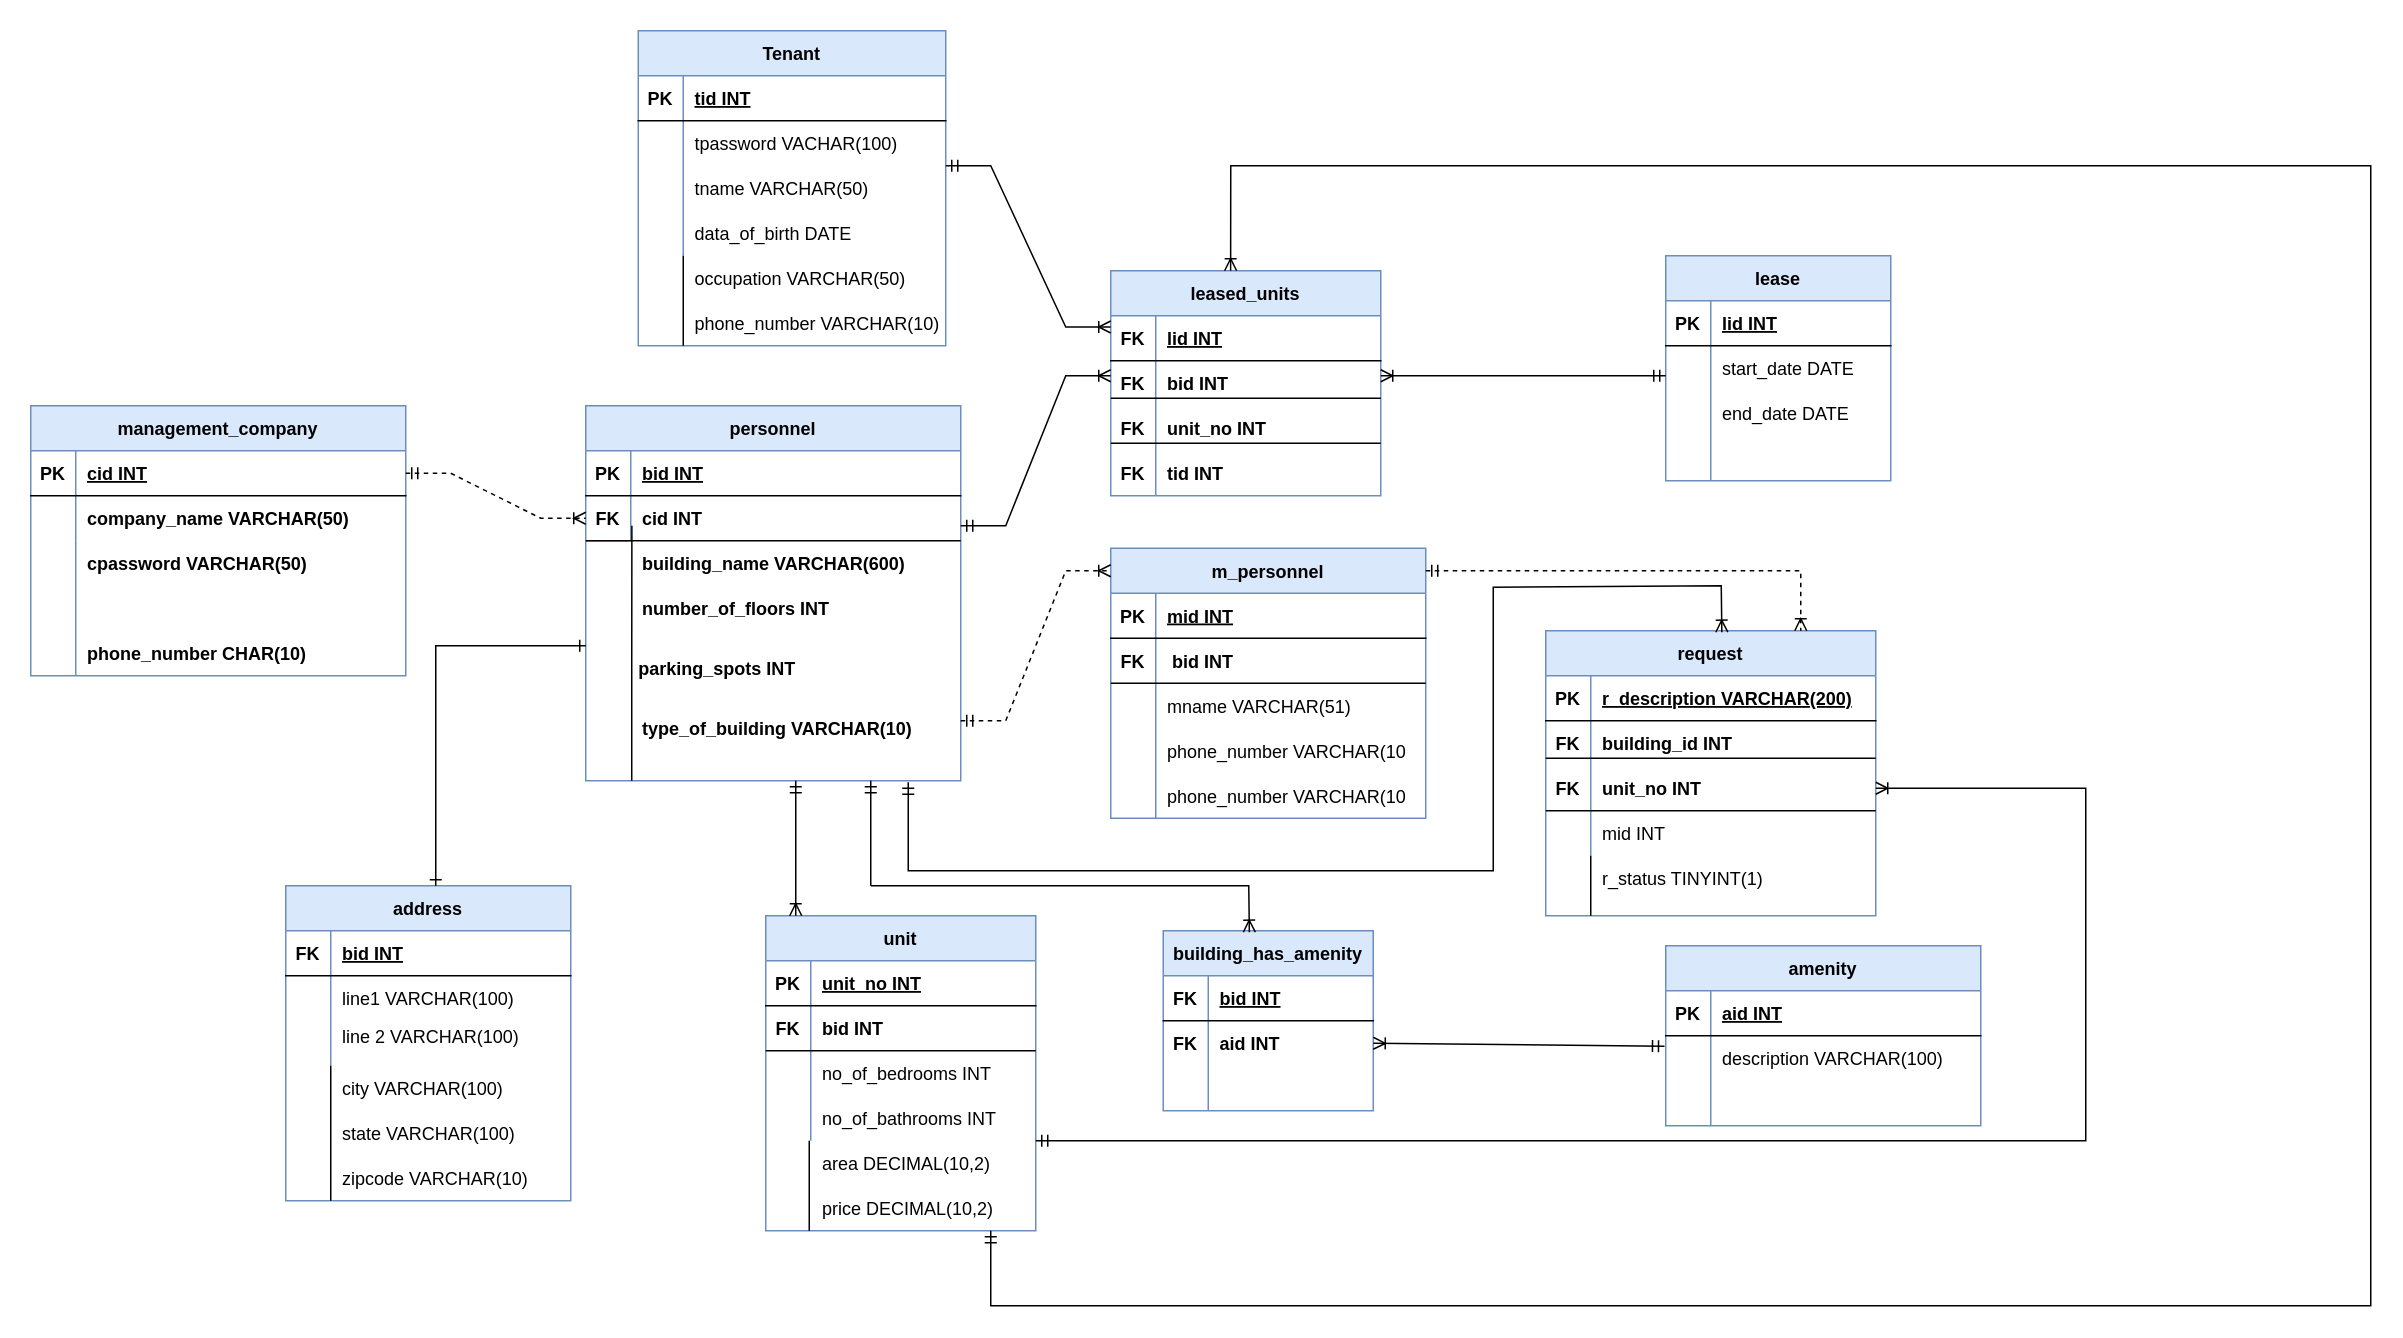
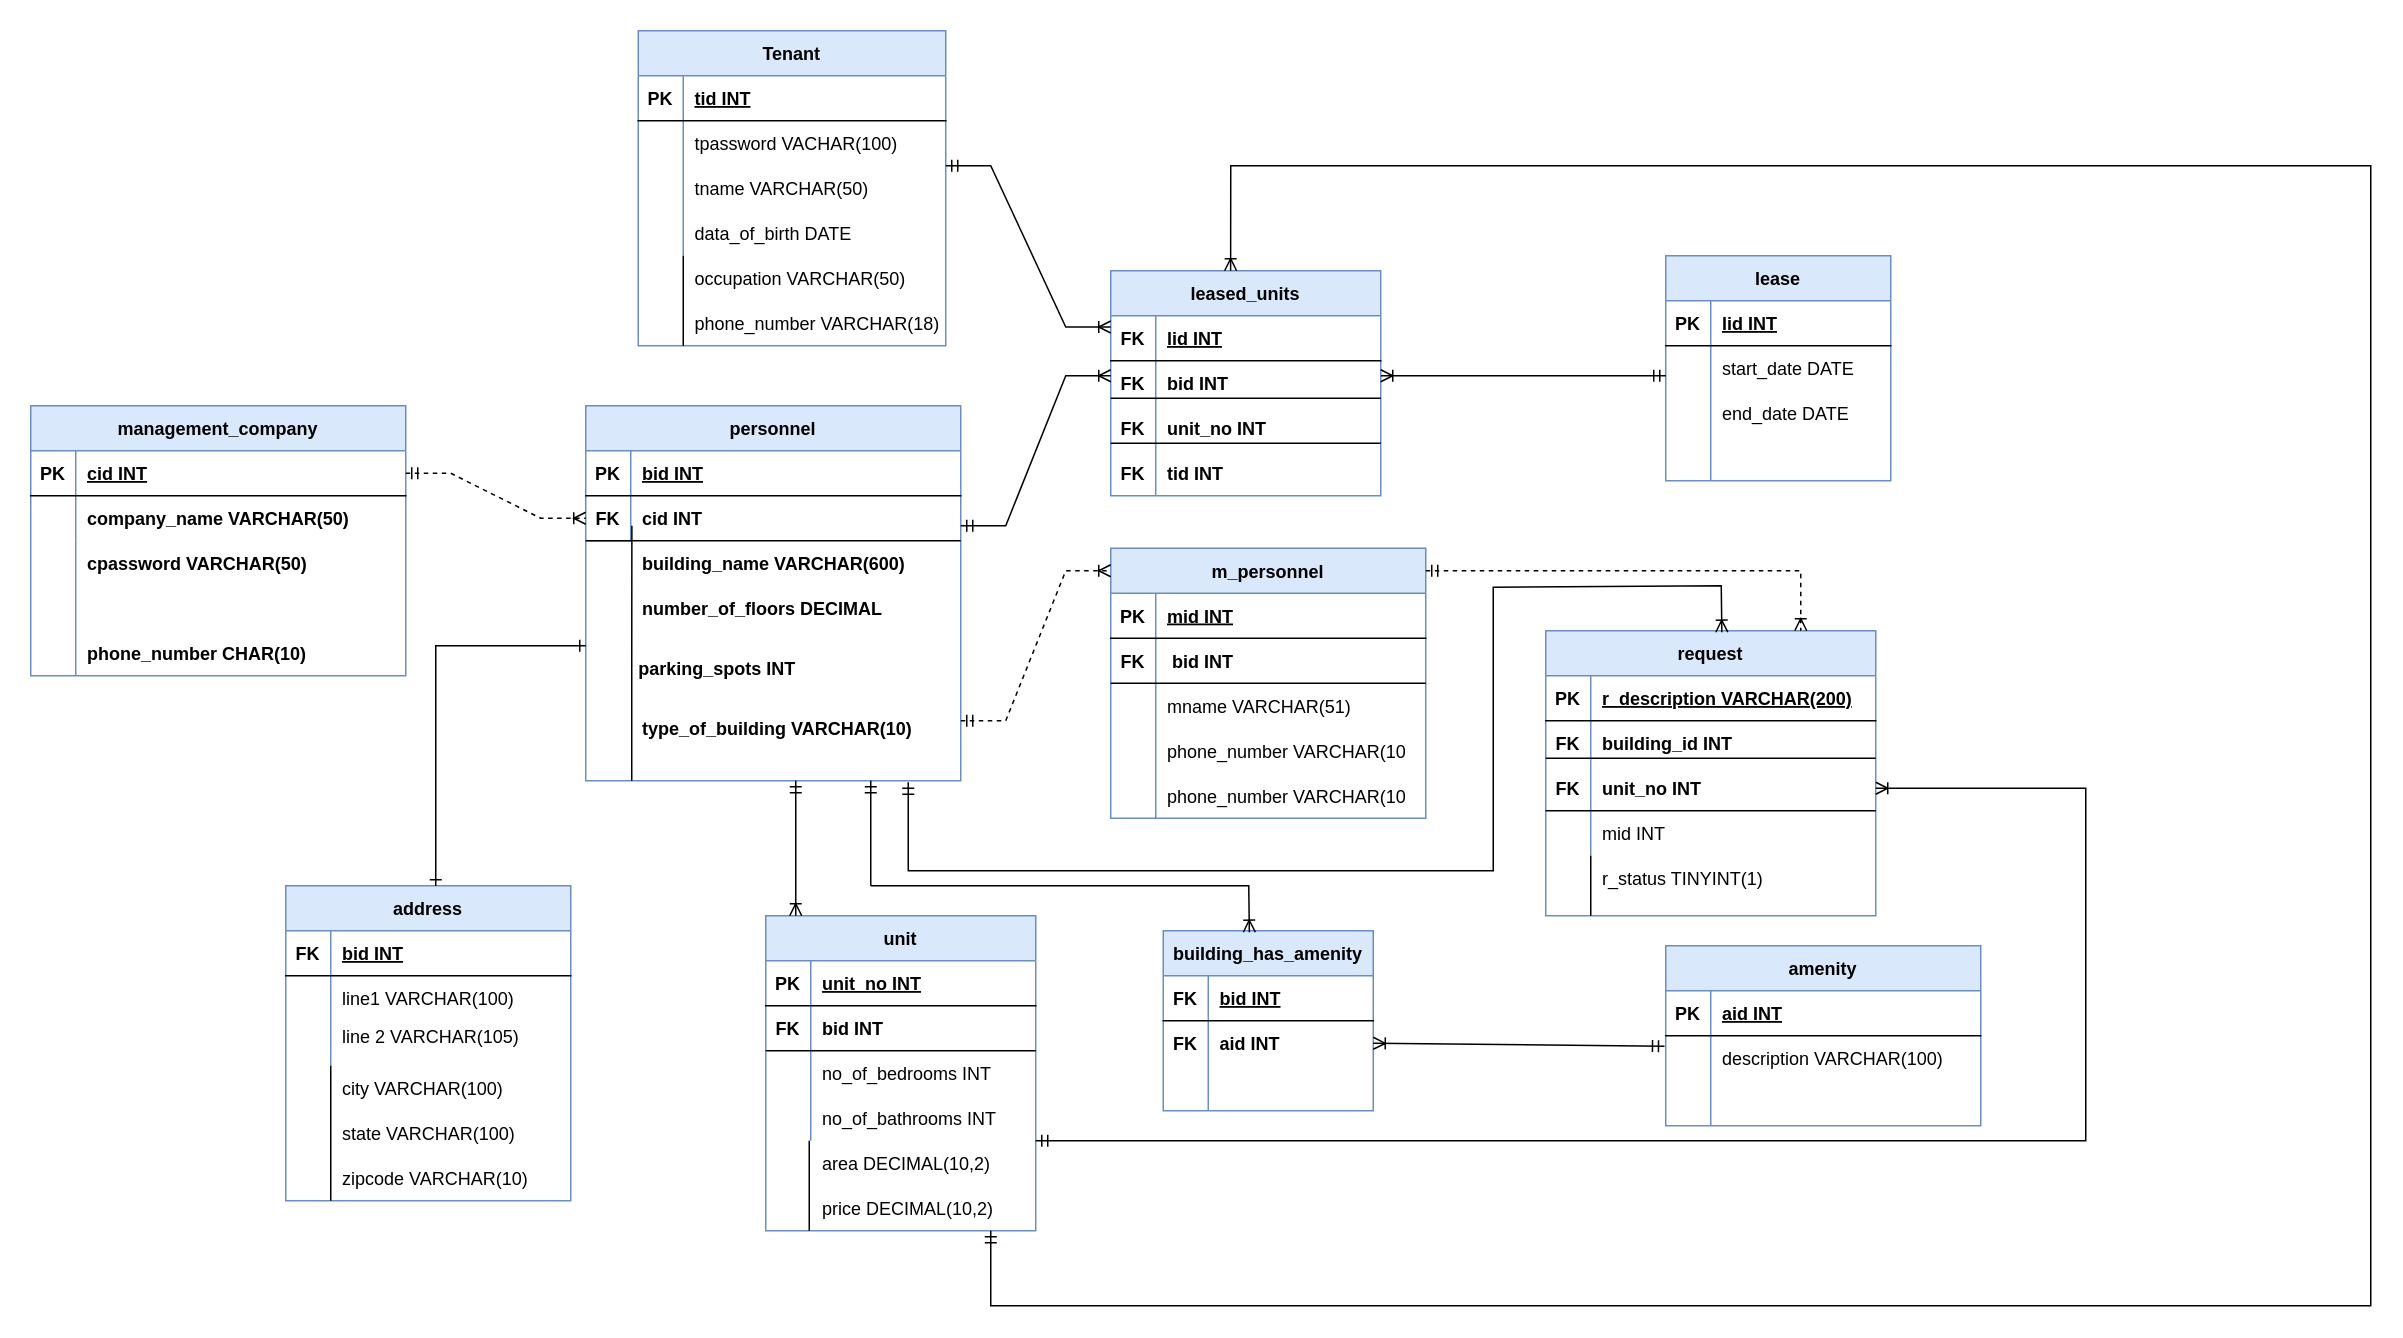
node "phone_number VARCHAR(10)": label "phone_number VARCHAR(10)" -> "phone_number VARCHAR(18)"
node "number_of_floors INT": label "number_of_floors INT" -> "number_of_floors DECIMAL"
node "line 2 VARCHAR(100)": label "line 2 VARCHAR(100)" -> "line 2 VARCHAR(105)"
